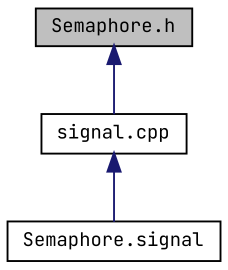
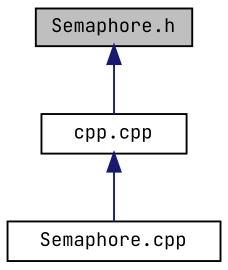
node "signal.cpp": label "signal.cpp" -> "cpp.cpp"
node "Semaphore.signal": label "Semaphore.signal" -> "Semaphore.cpp"
